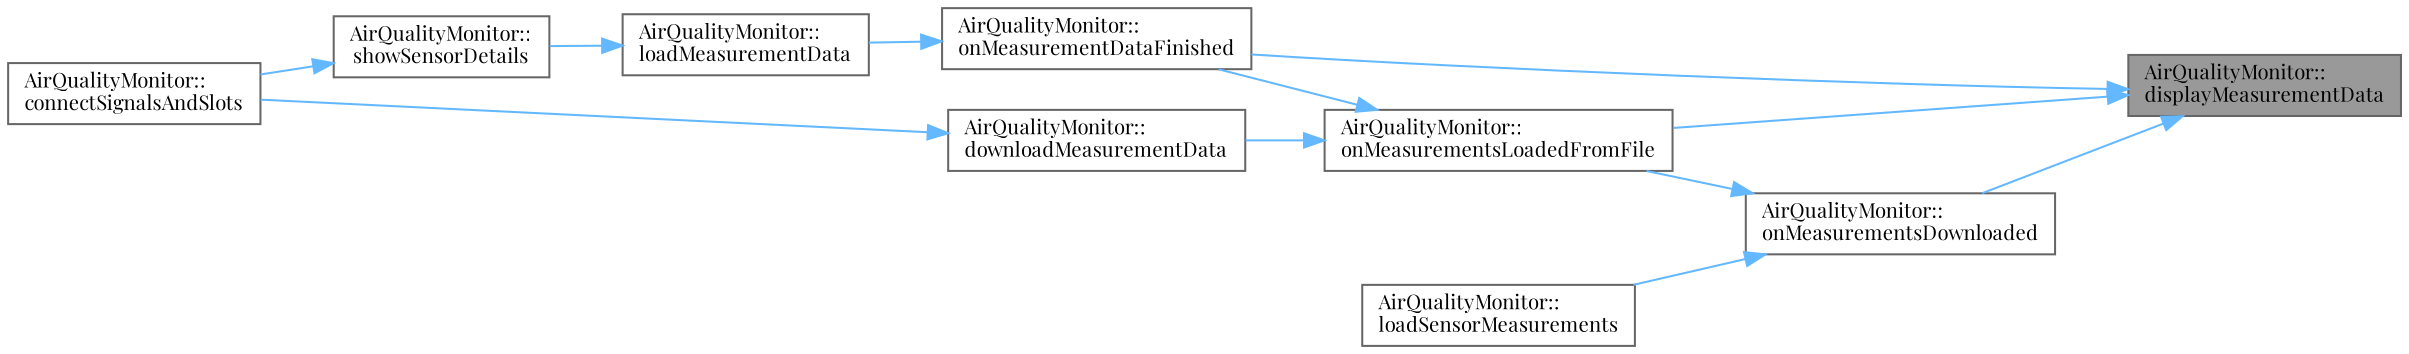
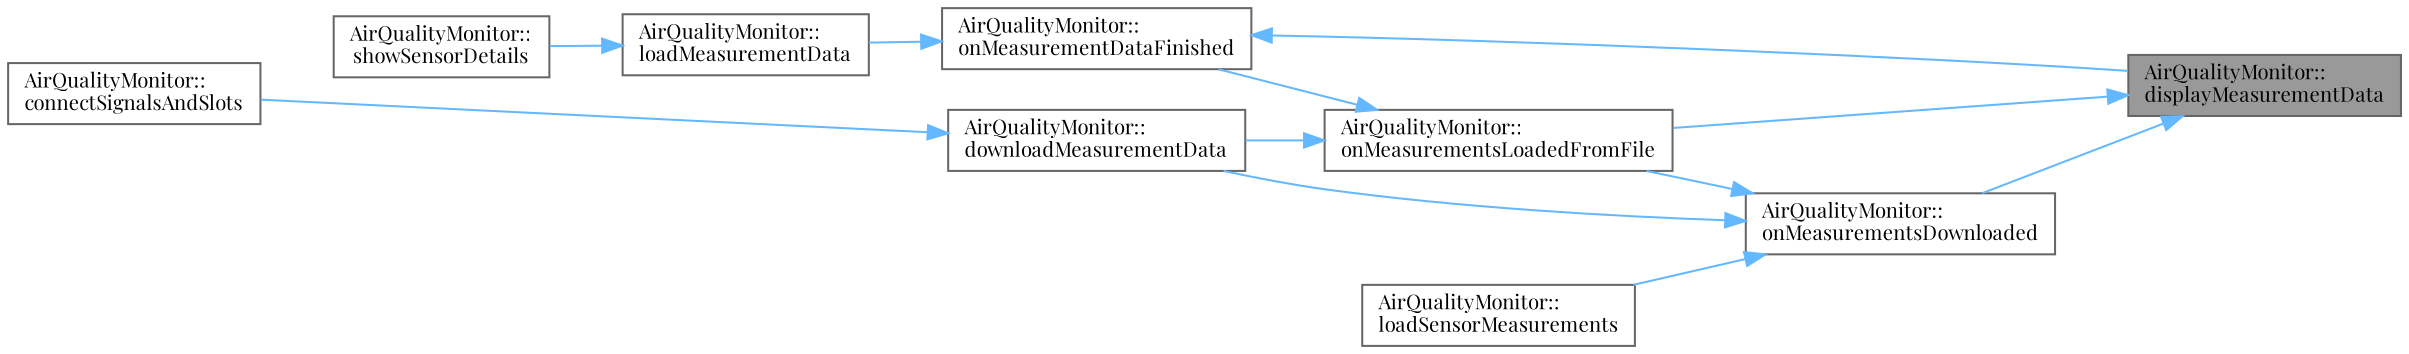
edge "AirQualityMonitor:: connectSignalsAndSlots" -> "AirQualityMonitor:: showSensorDetails": removed
edge "AirQualityMonitor:: onMeasurementDataFinished" -> "AirQualityMonitor:: displayMeasurementData": reversed
edge "AirQualityMonitor:: downloadMeasurementData" -> "AirQualityMonitor:: onMeasurementsDownloaded": added
